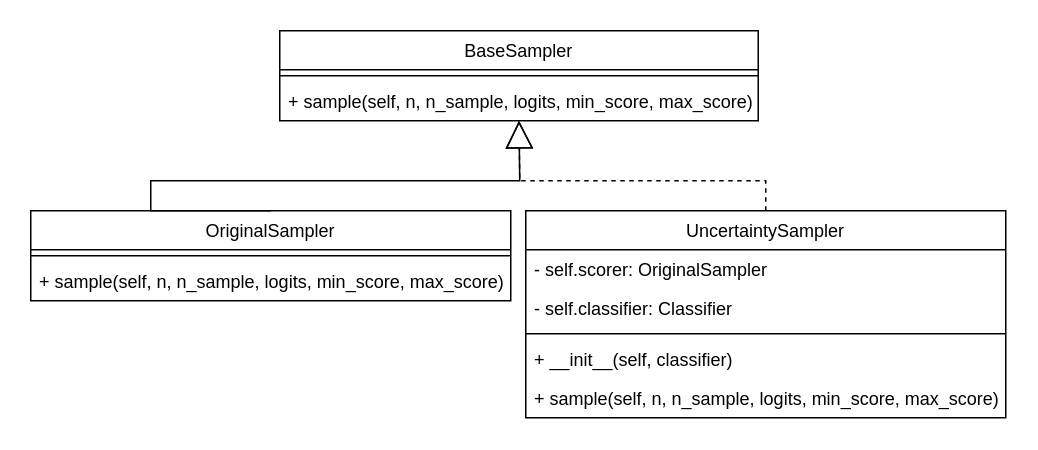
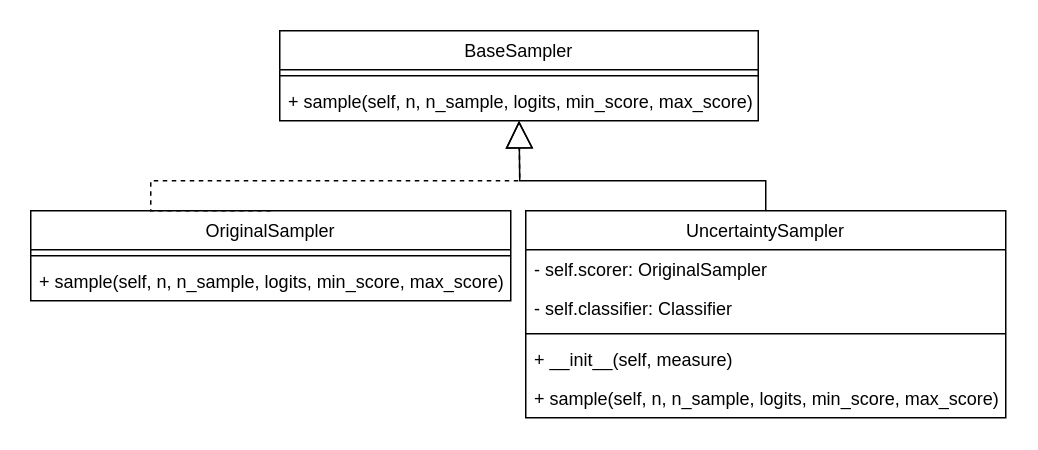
edge "OriginalSampler" -> "BaseSampler": style solid -> dashed
edge "UncertaintySampler" -> "BaseSampler": style dashed -> solid
node "+ __init__(self, classifier)": label "+ __init__(self, classifier)" -> "+ __init__(self, measure)"
